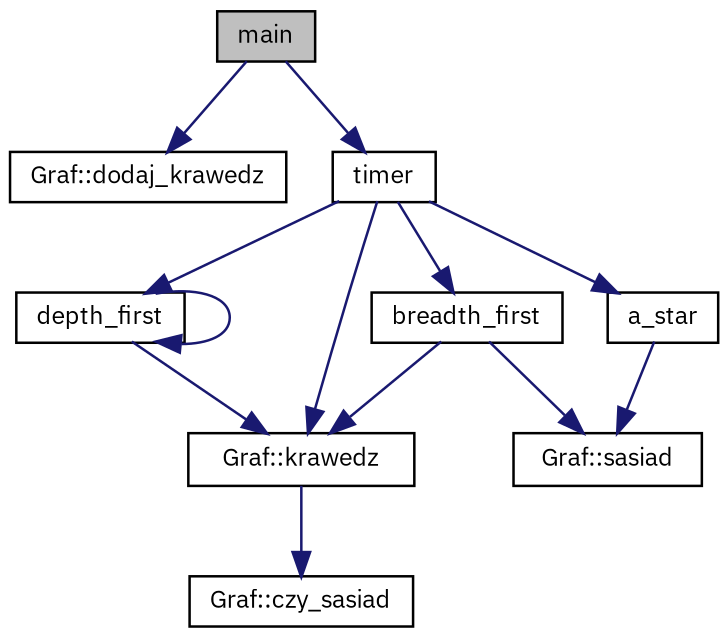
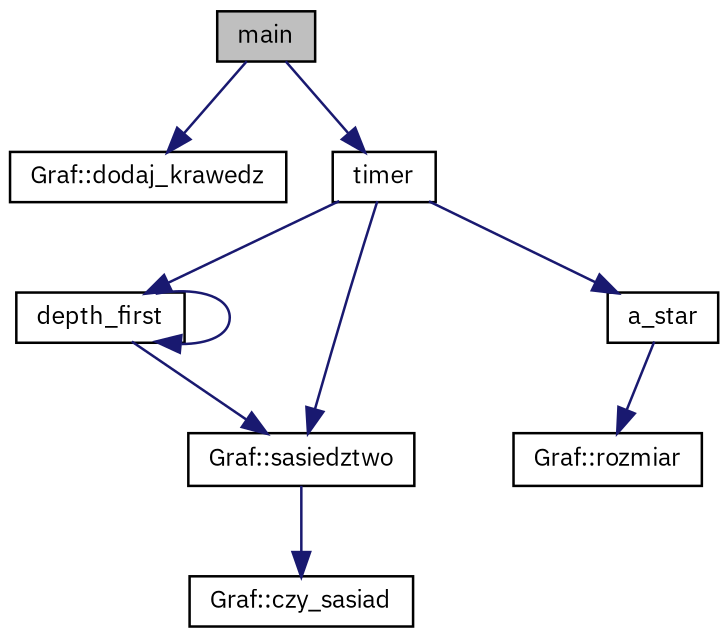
node "breadth_first": removed
node "Graf::krawedz": label "Graf::krawedz" -> "Graf::sasiedztwo"
node "Graf::sasiad": label "Graf::sasiad" -> "Graf::rozmiar"
